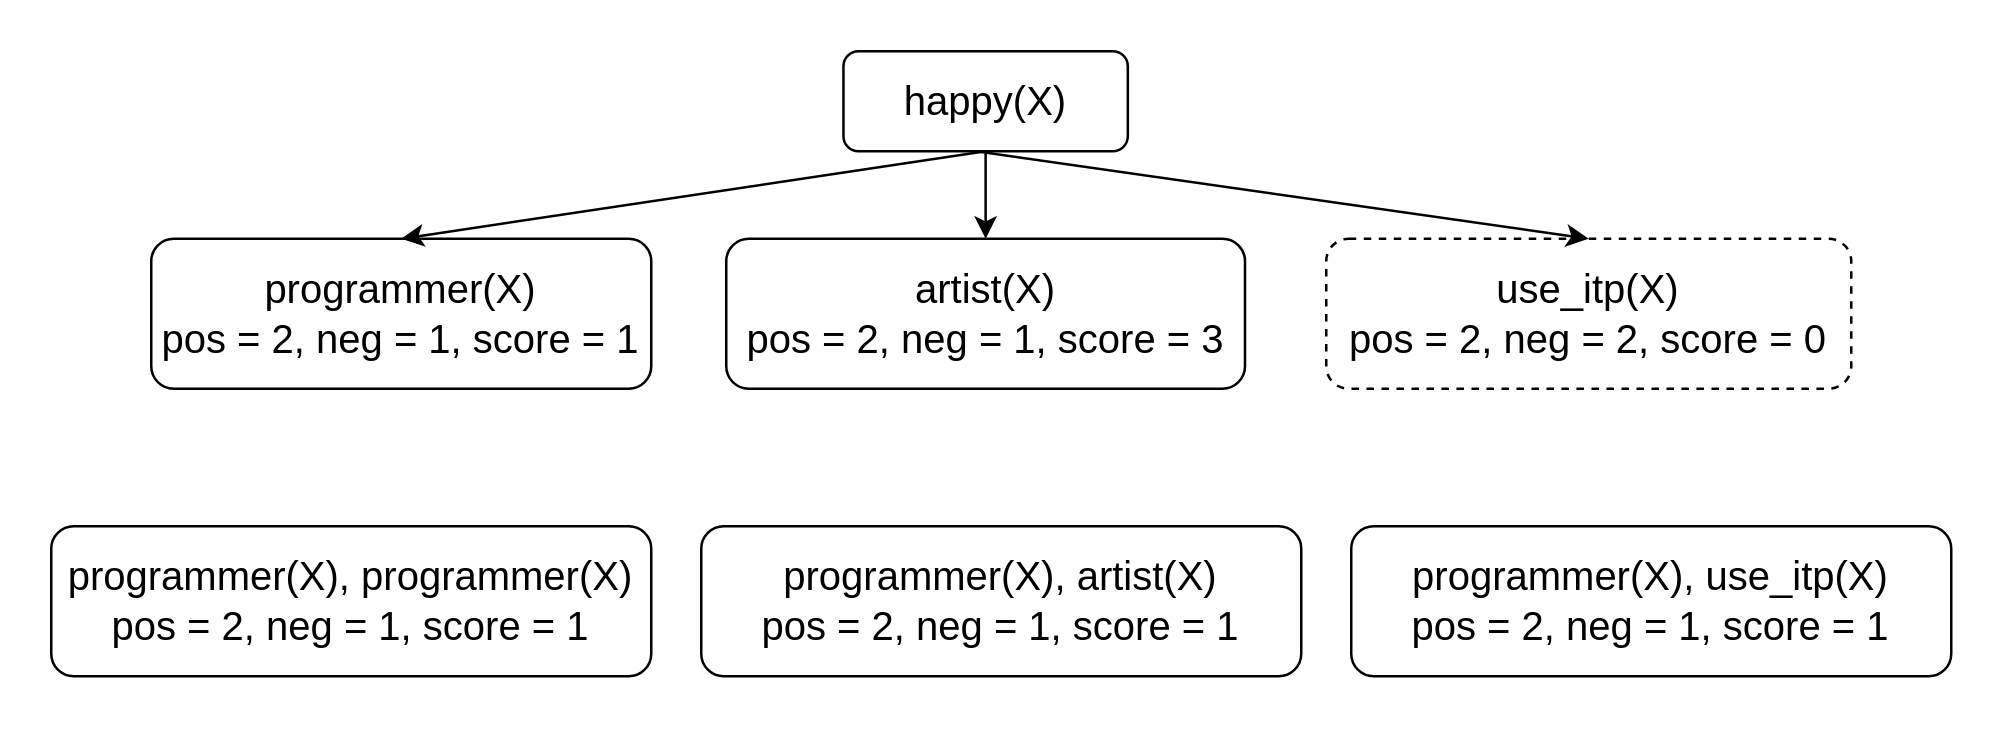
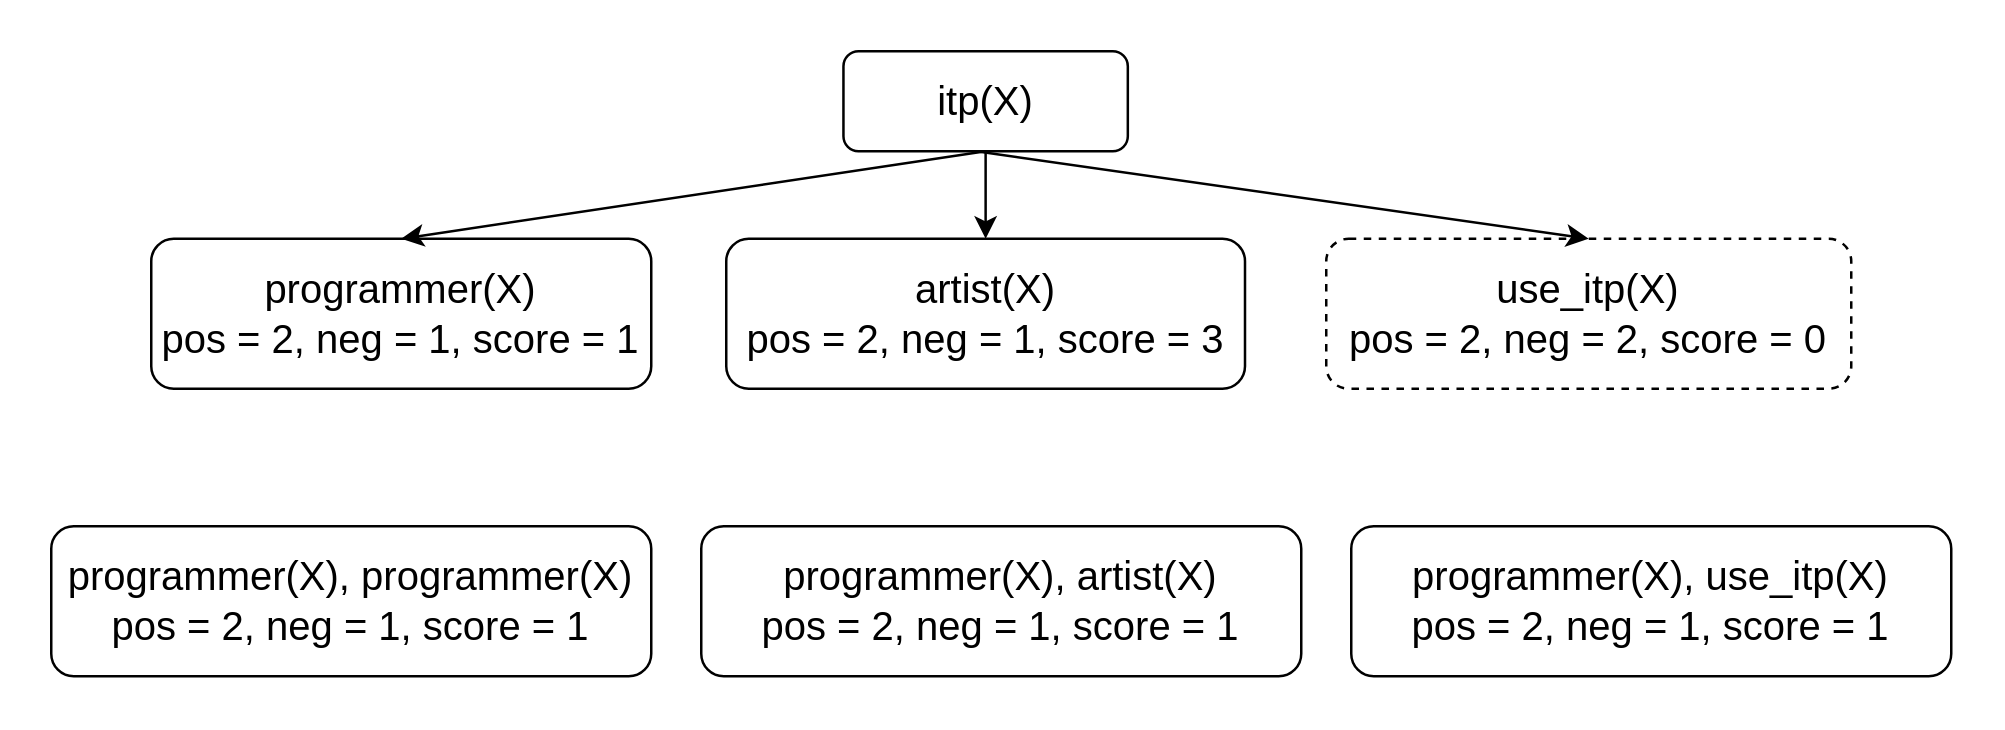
node "happy(X)": label "happy(X)" -> "itp(X)"
